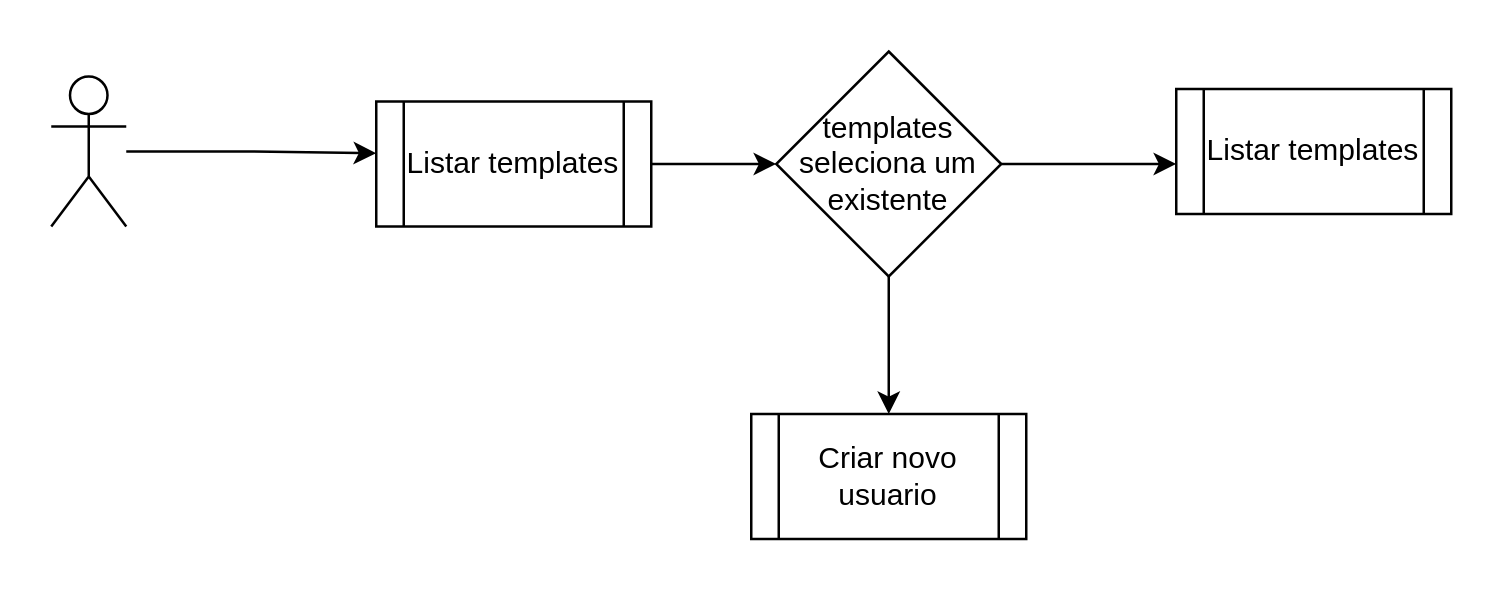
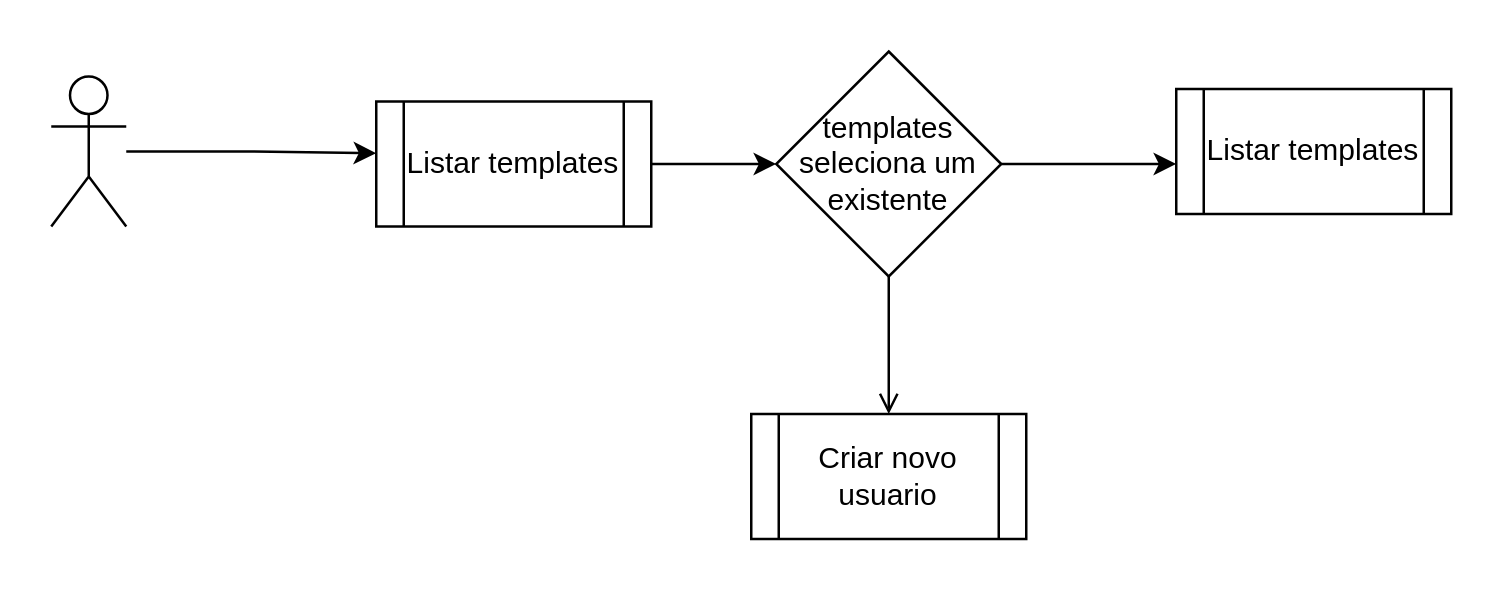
edge "templates seleciona um existente" -> "Criar novo usuario": arrowhead classic -> open
